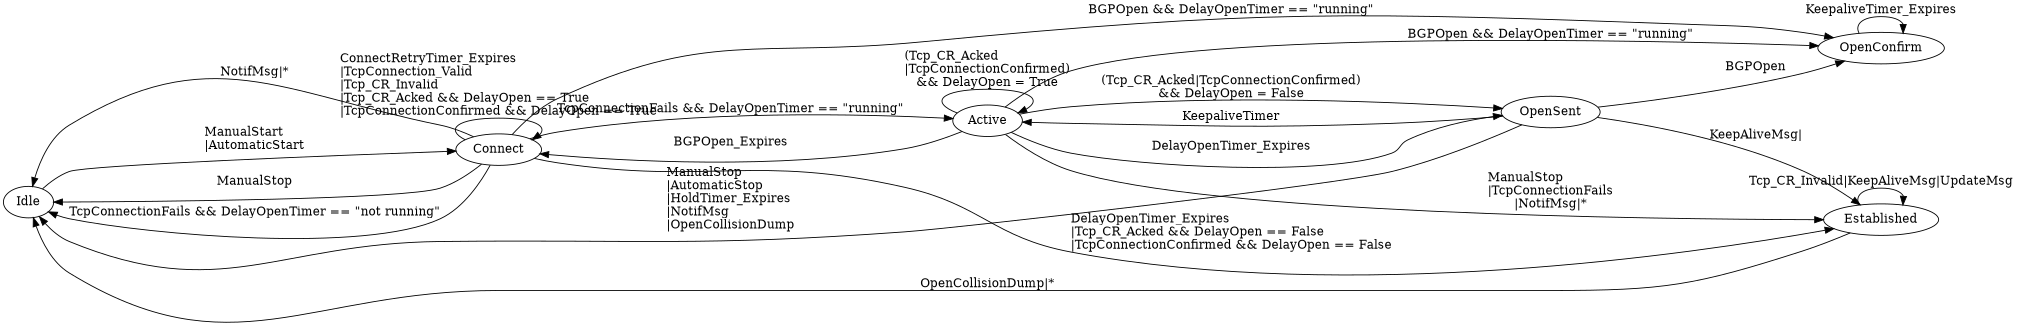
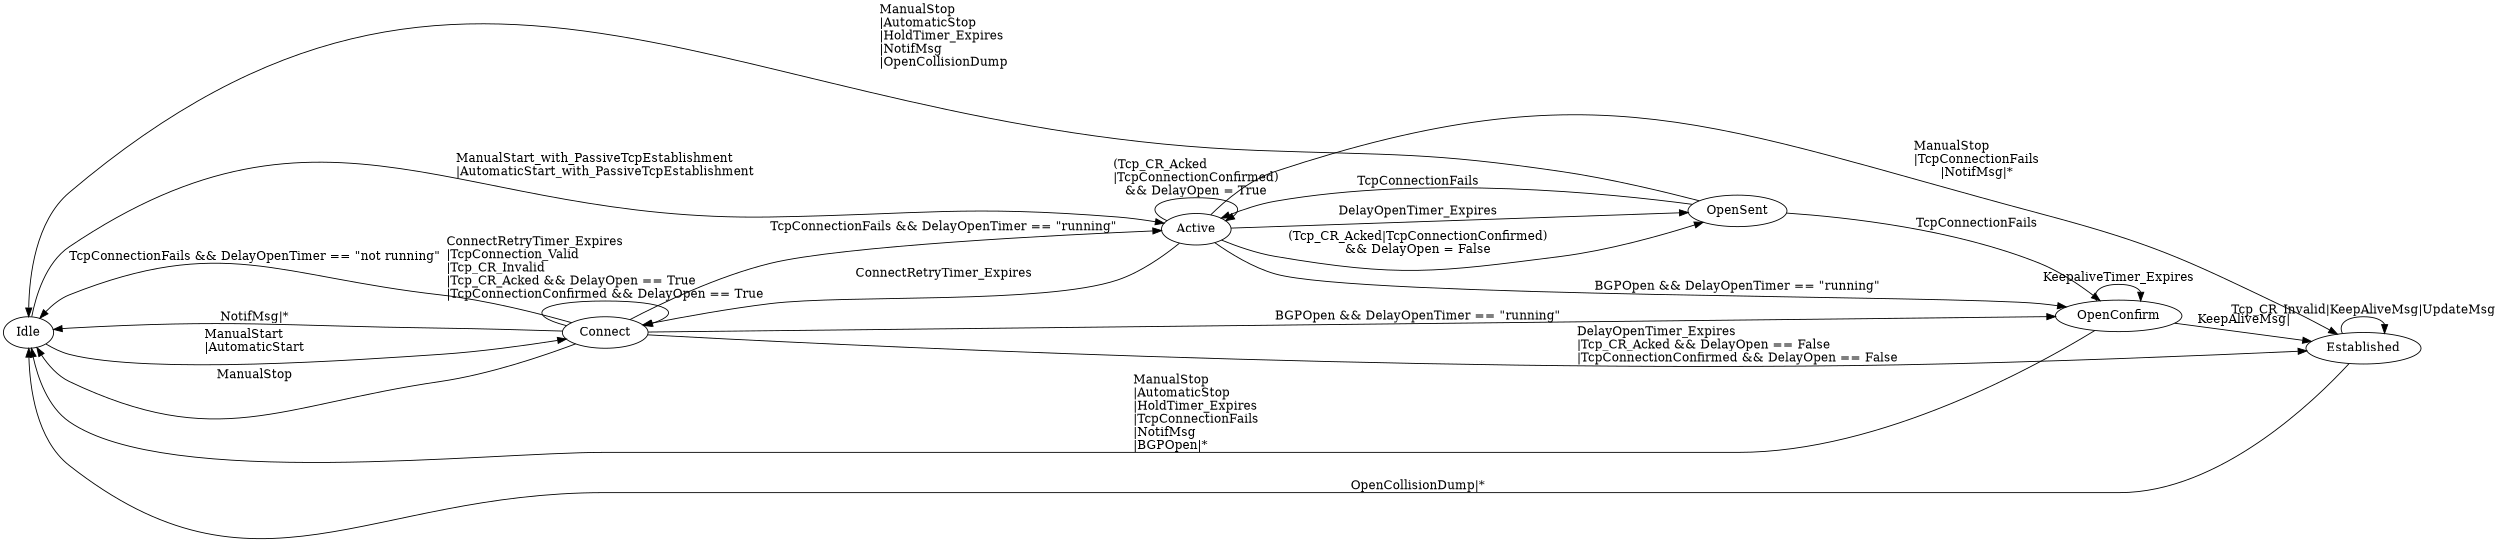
edge "OpenSent" -> "OpenConfirm": label "BGPOpen" -> "TcpConnectionFails"
edge "OpenSent" -> "Active": label "KeepaliveTimer" -> "TcpConnectionFails"
edge "Active" -> "Connect": label "BGPOpen_Expires" -> "ConnectRetryTimer_Expires"
edge "OpenSent" -> "Established": now "OpenConfirm" -> "Established"
edge "Idle" -> "Active": added, label "ManualStart_with_PassiveTcpEstablishment |AutomaticStart_with_PassiveTcpEstablishment"
edge "OpenConfirm" -> "Idle": added, label "ManualStop |AutomaticStop |HoldTimer_Expires |TcpConnectionFails |NotifMsg |BGPOpen|*"
